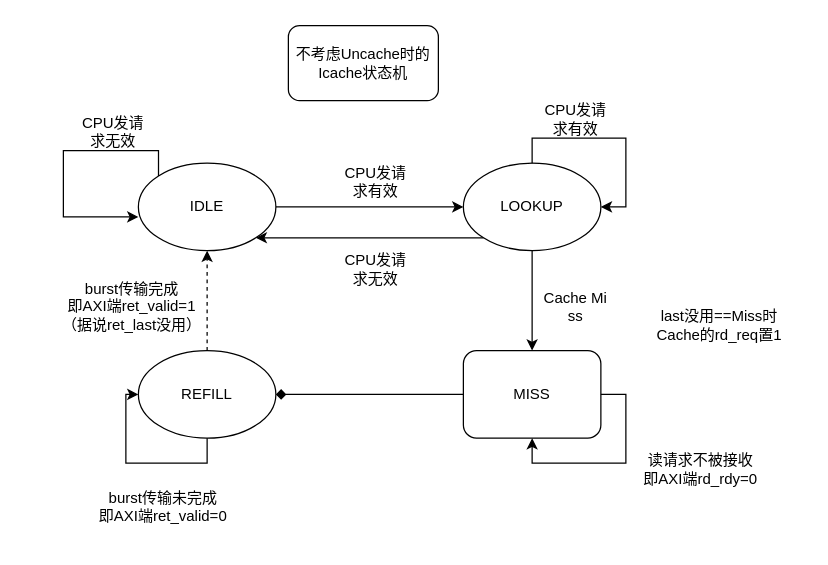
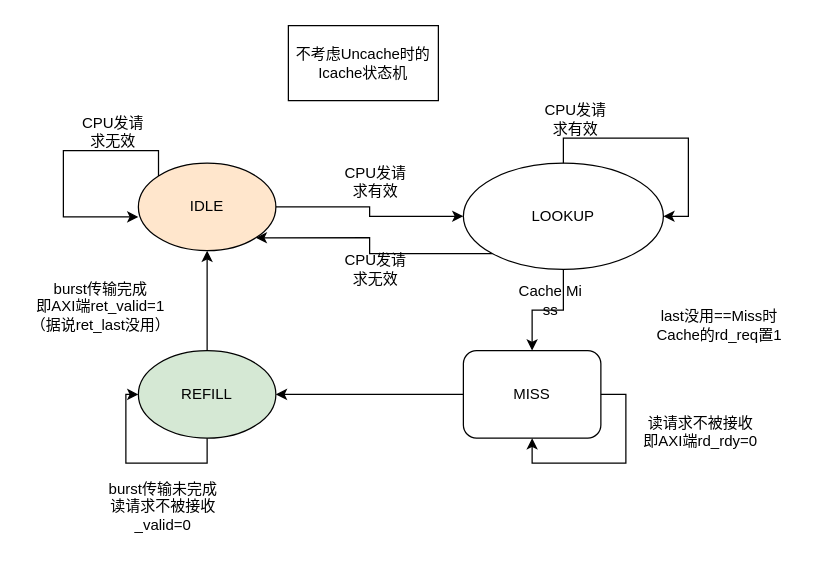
node "不考虑Uncache时的Icache状态机": shape rounded rectangle -> rectangle
node "IDLE": fillcolor #ffffff -> #ffe6cc
node "LOOKUP": size 138x88 -> 200x106
edge "REFILL" -> "IDLE": style dashed -> solid
node "burst传输完成 即AXI端ret_valid=1 （据说ret_last没用）": moved (132, 307) -> (101, 307)
node "Cache Mi ss": moved (576, 307) -> (551, 301)
node "REFILL": fillcolor #ffffff -> #d5e8d4
edge "MISS" -> "REFILL": arrowhead diamond -> classic
node "读请求不被接收 即AXI端rd_rdy=0": moved (701, 469) -> (701, 432)
node "burst传输未完成 即AXI端ret_valid=0": label "burst传输未完成 即AXI端ret_valid=0" -> "burst传输未完成 读请求不被接收_valid=0"
